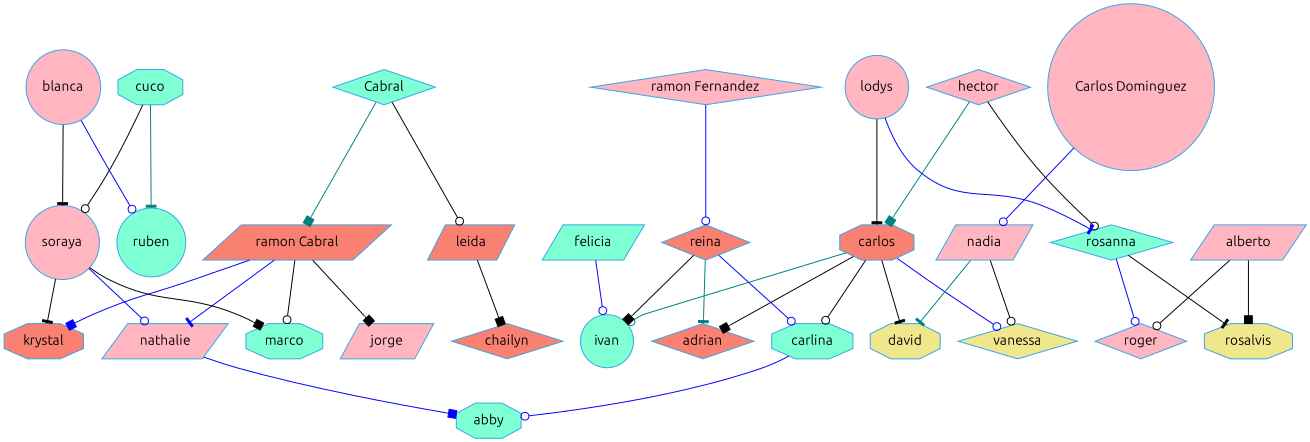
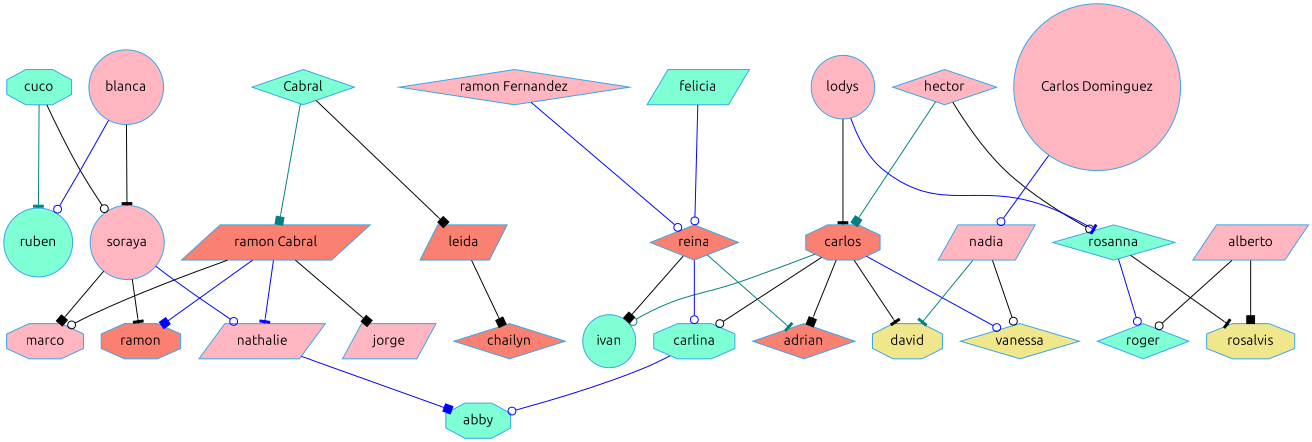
edge "Cabral" -> "leida": arrowhead odot -> box
edge "felicia" -> "ivan": now "felicia" -> "reina"
node "krystal": label "krystal" -> "ramon"
node "marco": fillcolor aquamarine -> lightpink
node "roger": fillcolor lightpink -> aquamarine
